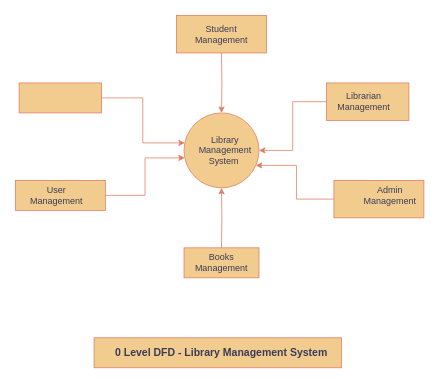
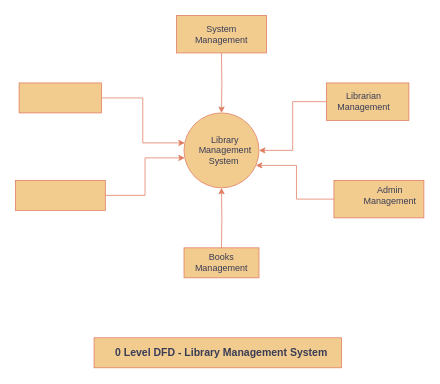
node "Student Management": label "Student Management" -> "System Management"
node "User Management": removed
